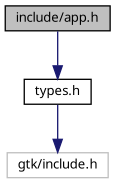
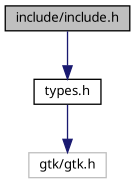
node "include/app.h": label "include/app.h" -> "include/include.h"
node "gtk/include.h": label "gtk/include.h" -> "gtk/gtk.h"
